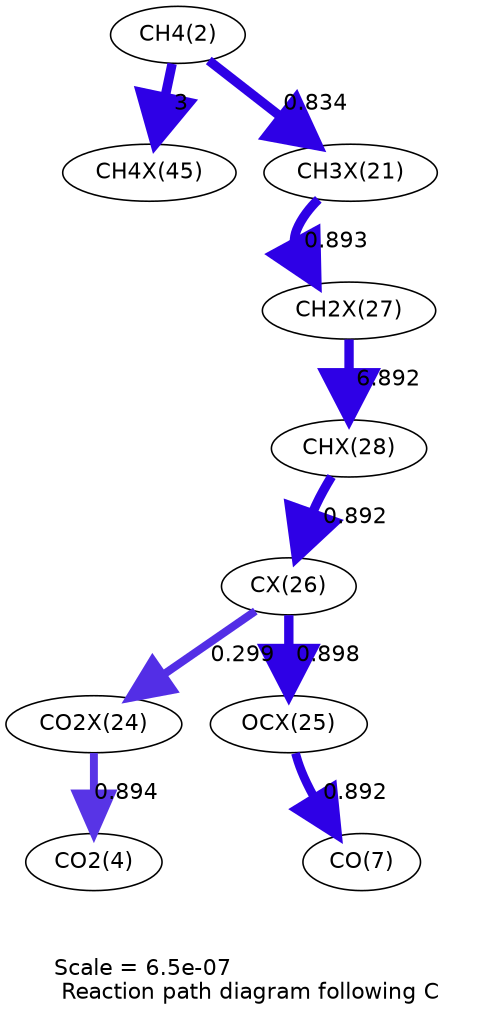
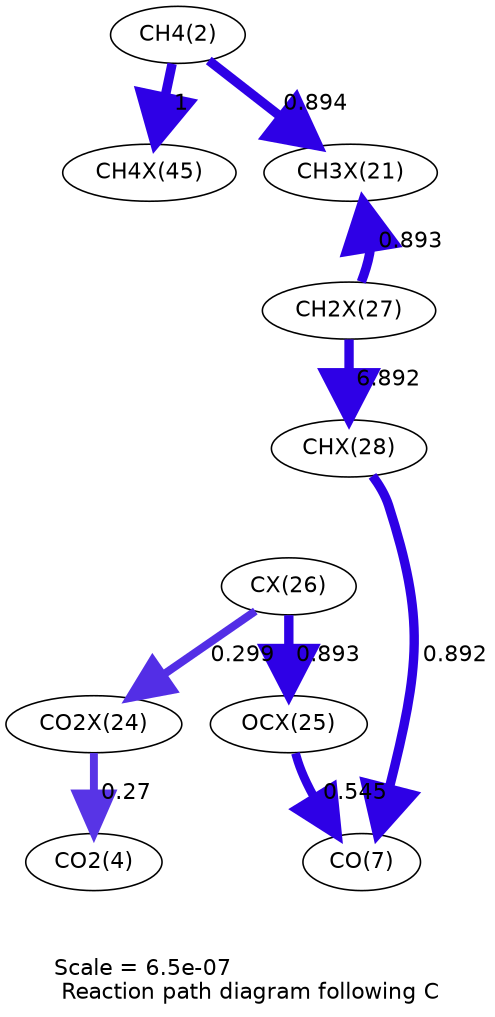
edge "CH4(2)" -> "CH4X(45)": label " 3" -> " 1"
edge "CH4(2)" -> "CH3X(21)": label " 0.834" -> " 0.894"
edge "CH3X(21)" -> "CH2X(27)": reversed
edge "CHX(28)" -> "CX(26)": now "CHX(28)" -> "CO(7)"
edge "CX(26)" -> "OCX(25)": label " 0.898" -> " 0.893"
edge "CO2X(24)" -> "CO2(4)": label " 0.894" -> " 0.27"
edge "OCX(25)" -> "CO(7)": label " 0.892" -> " 0.545"
